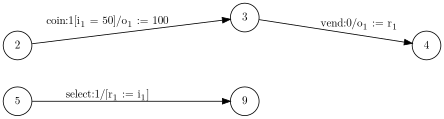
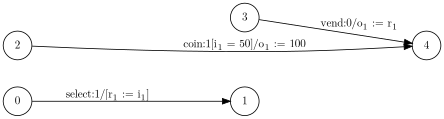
edge "2" -> "3": now "2" -> "4"
node "5": label "5" -> "0"
node "9": label "9" -> "1"
